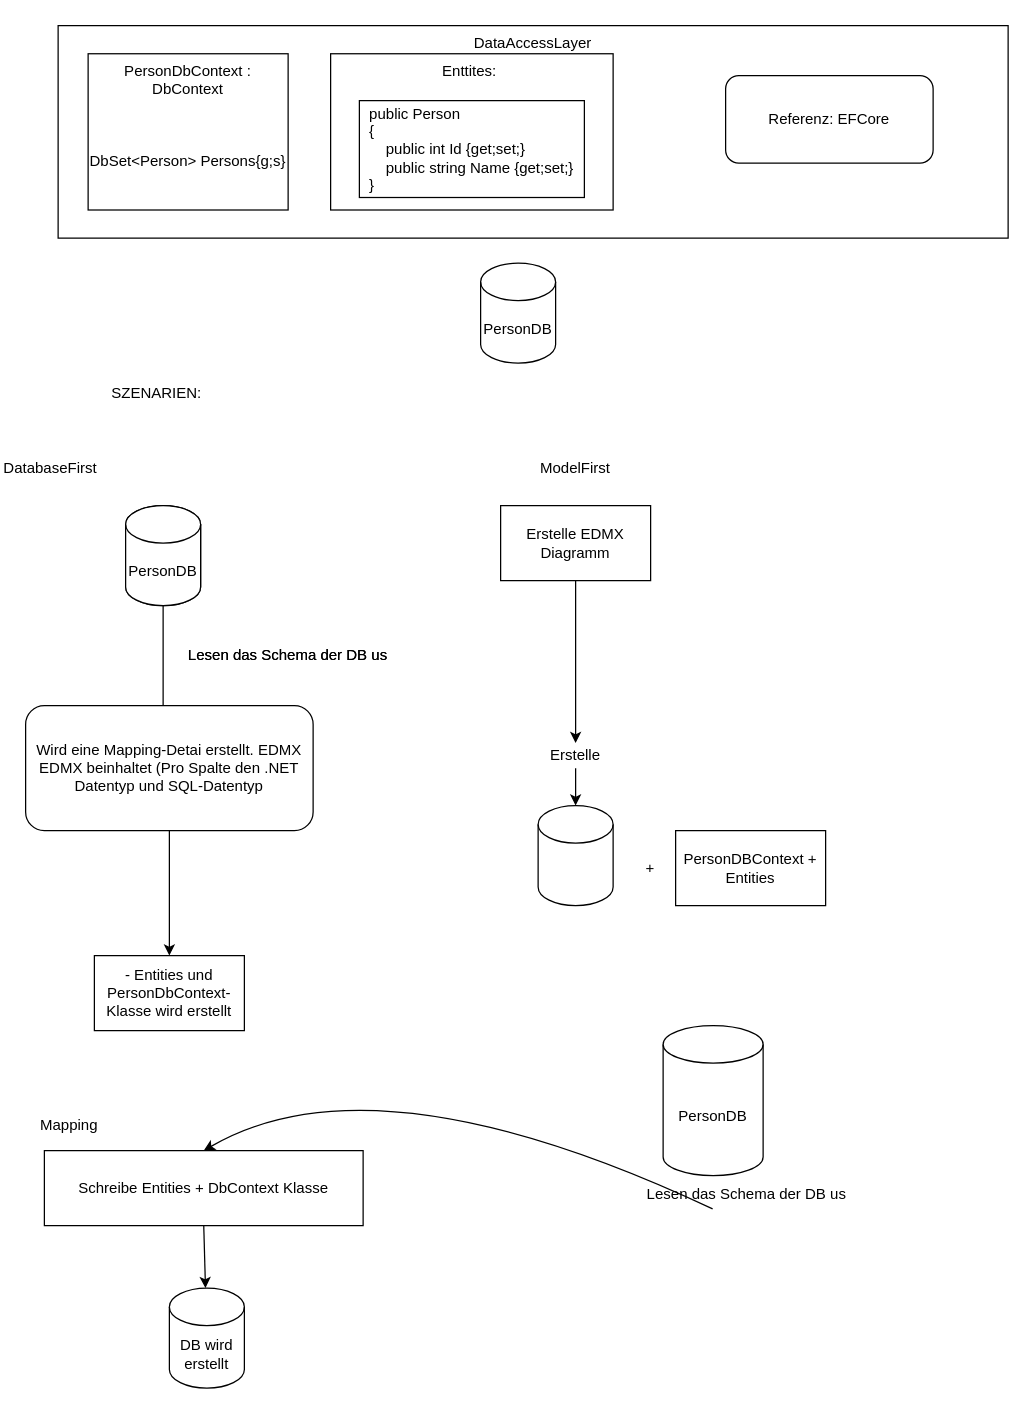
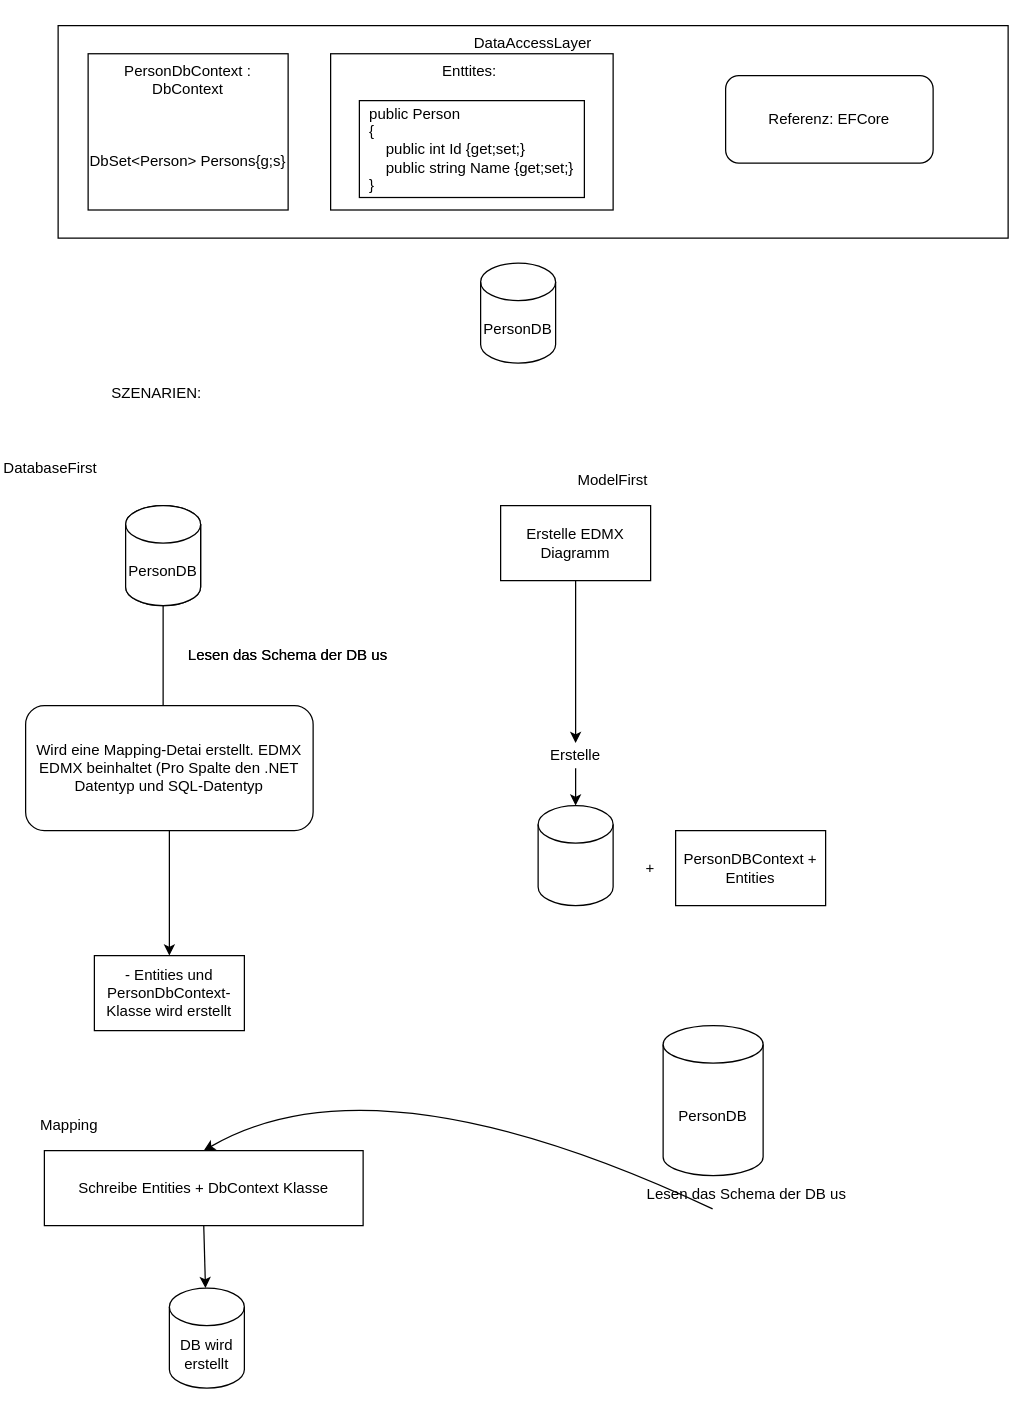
node "ModelFirst": moved (576, 468) -> (613, 481)
